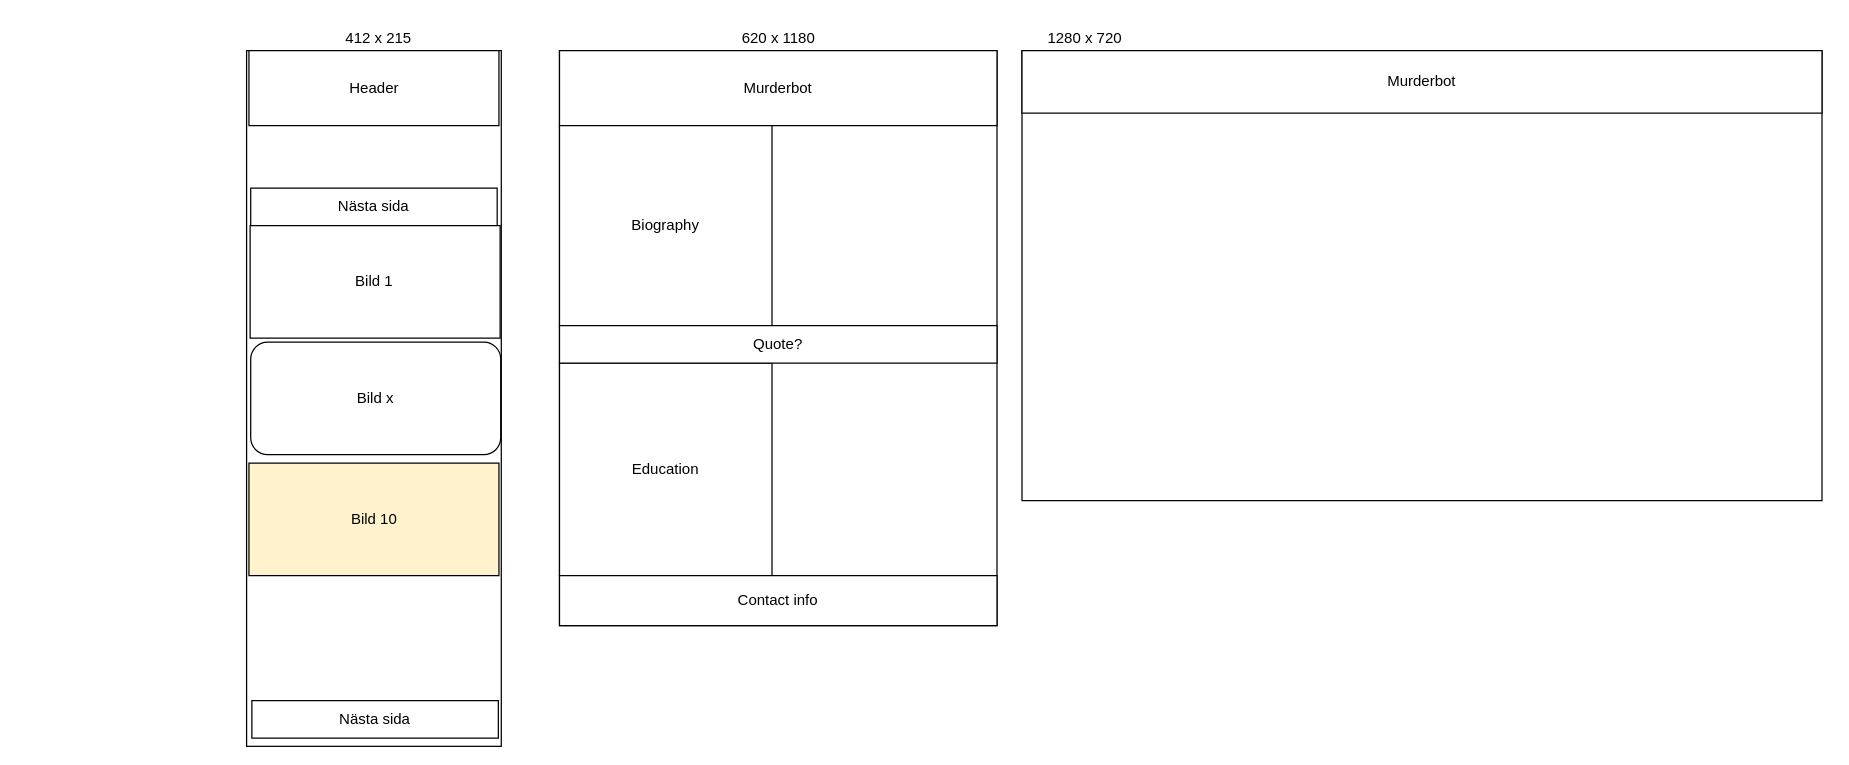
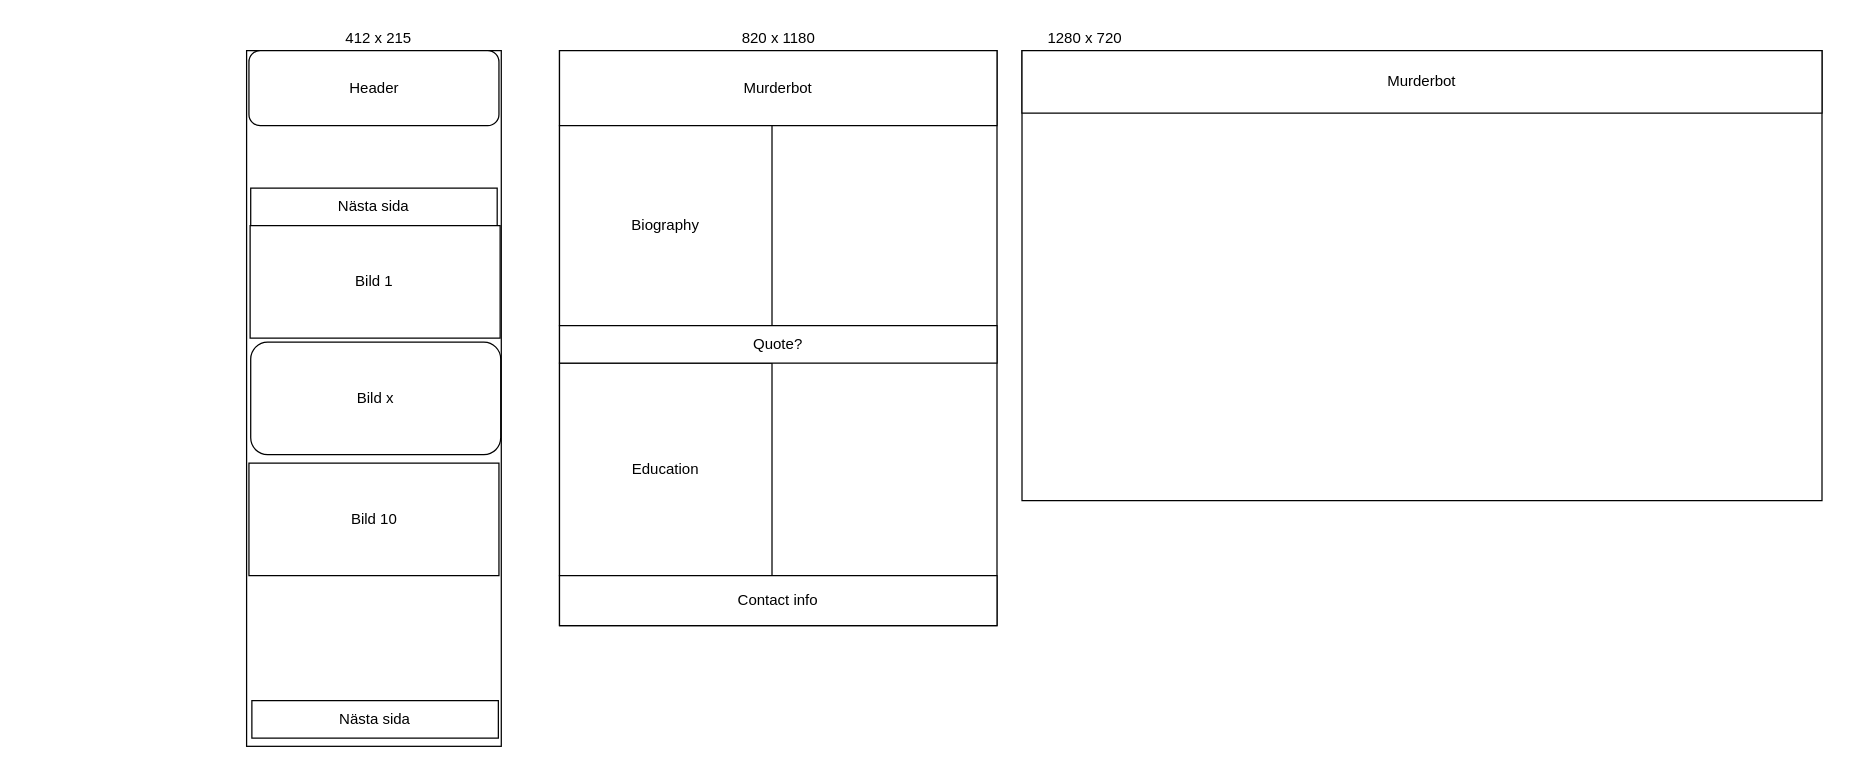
node "620 x 1180": label "620 x 1180" -> "820 x 1180"
node "Header": shape rectangle -> rounded rectangle
node "Bild 10": fillcolor #fff2cc -> #ffffff
